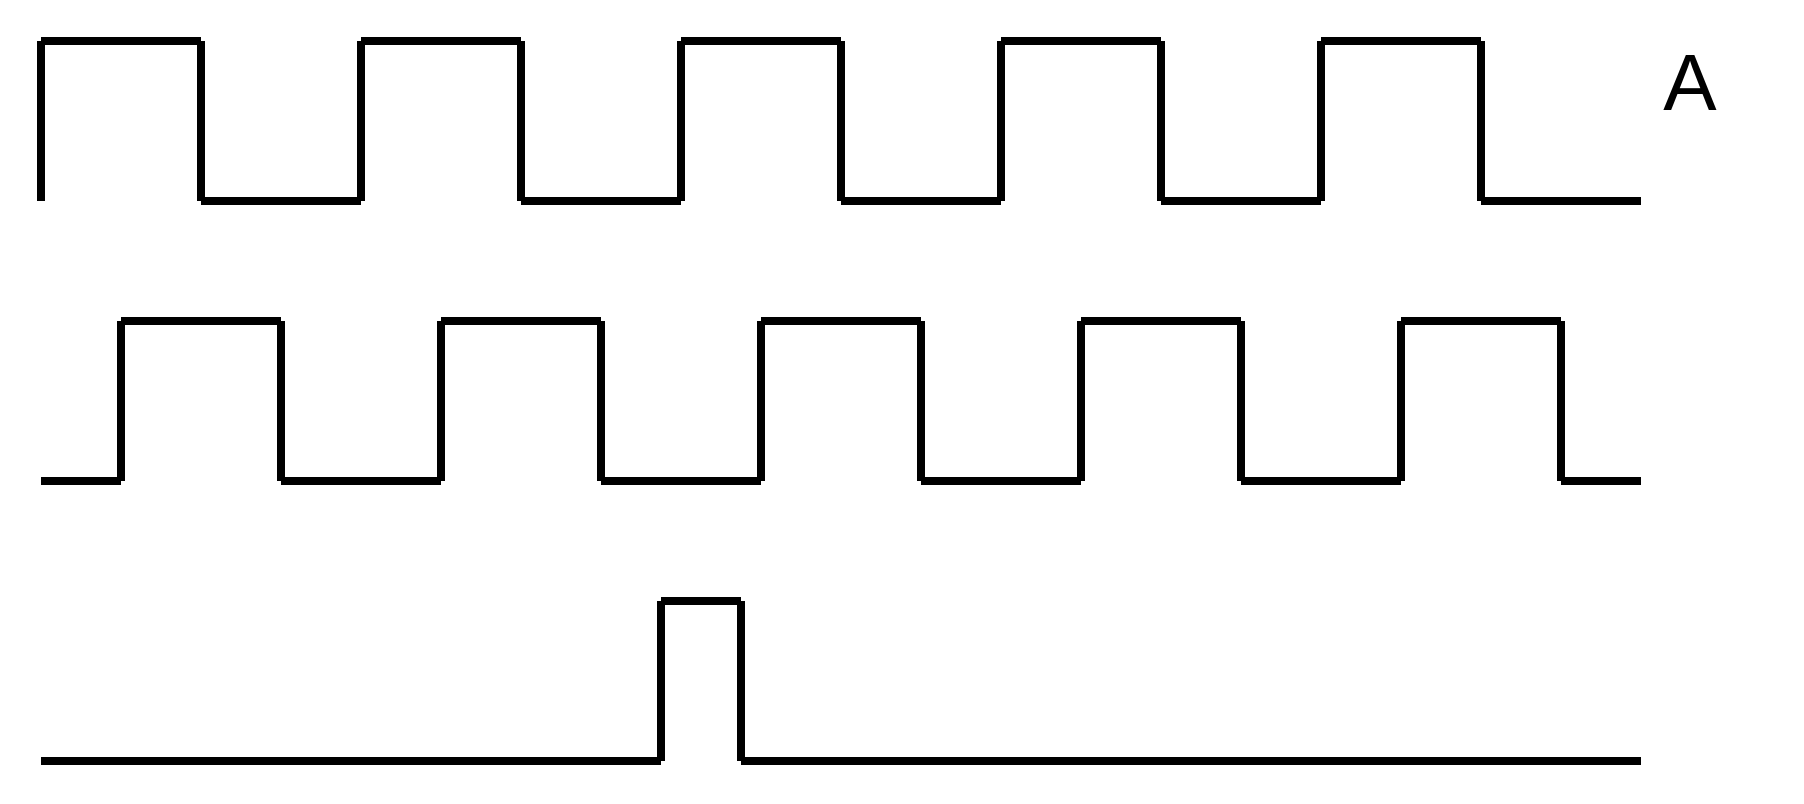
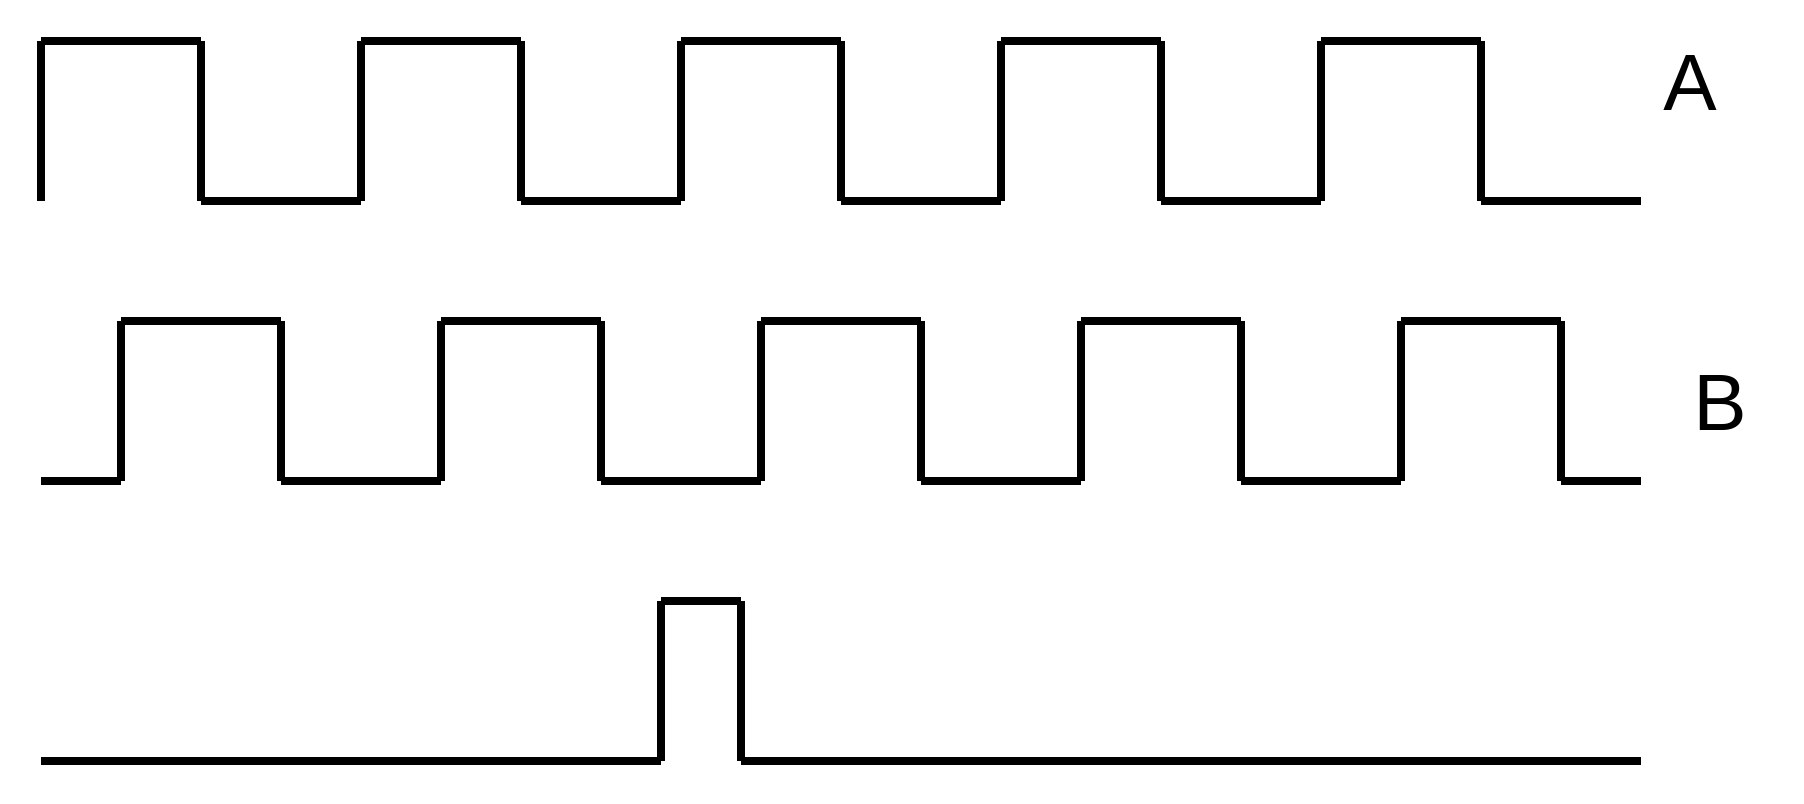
node "B": added
